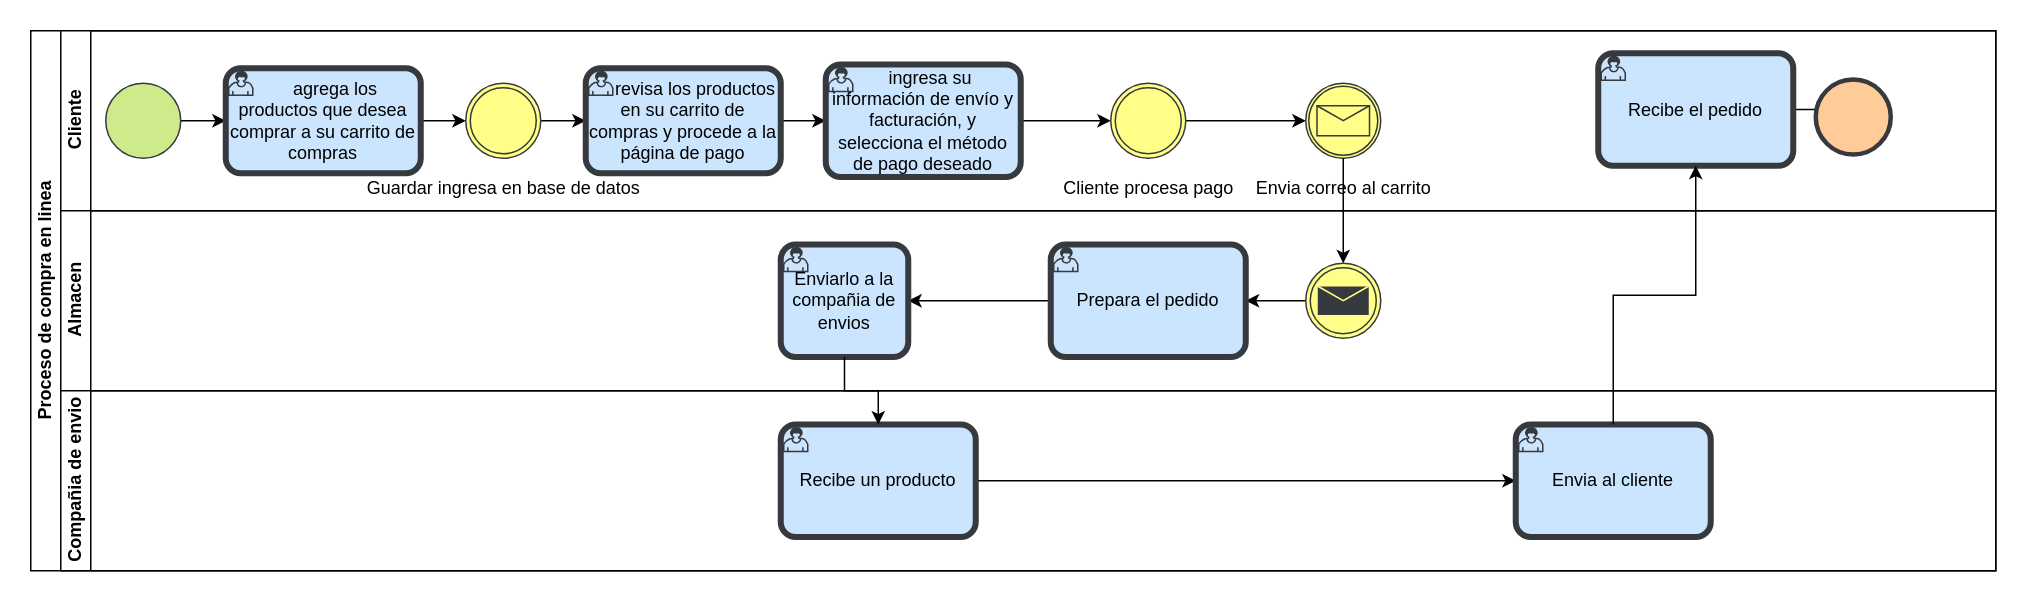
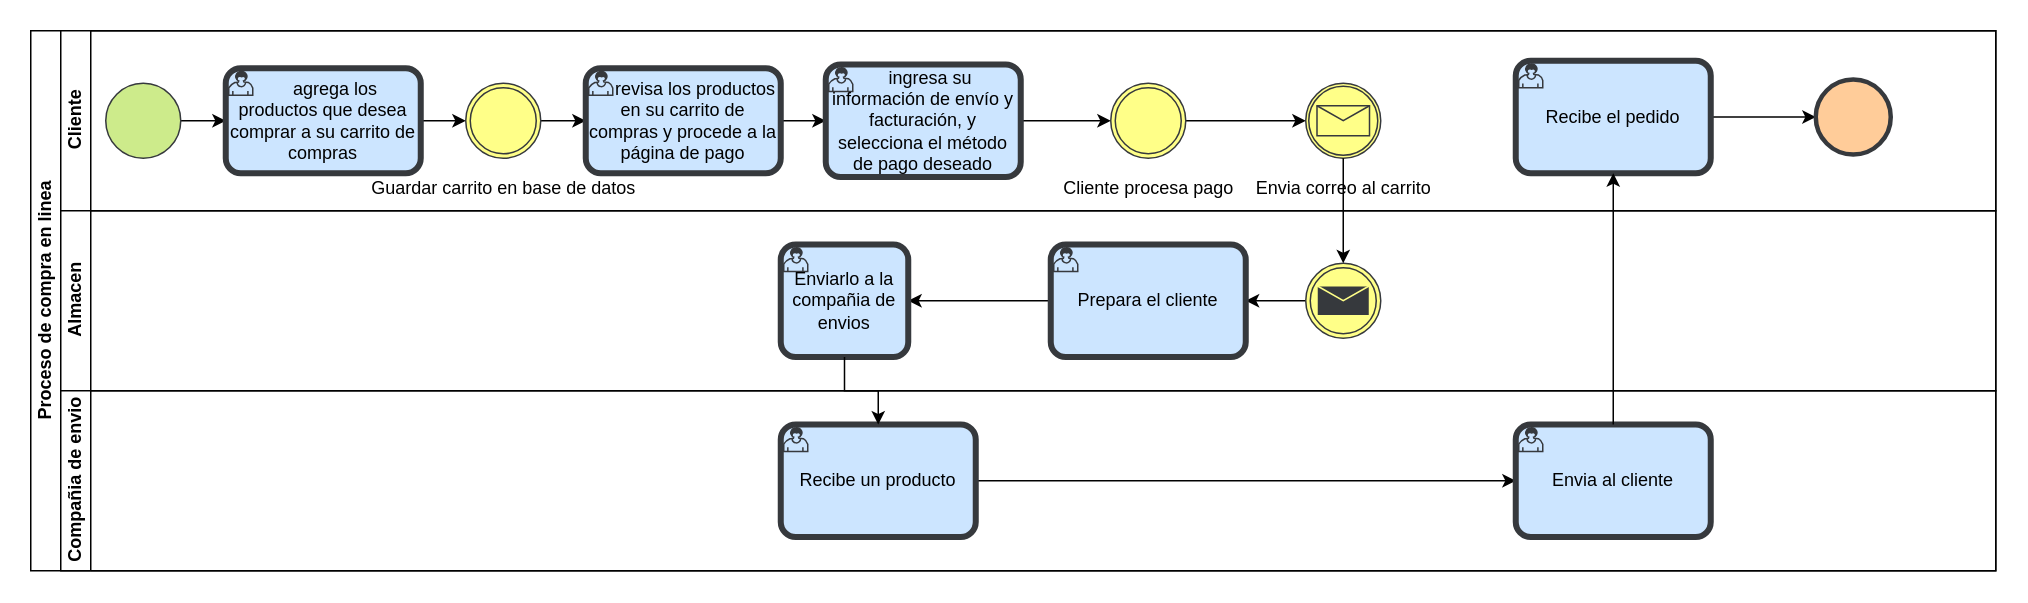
node "Recibe el pedido": moved (1696, 110) -> (1613, 117)
node "Guardar ingresa en base de datos": label "Guardar ingresa en base de datos" -> "Guardar carrito en base de datos"
node "Prepara el pedido": label "Prepara el pedido" -> "Prepara el cliente"
